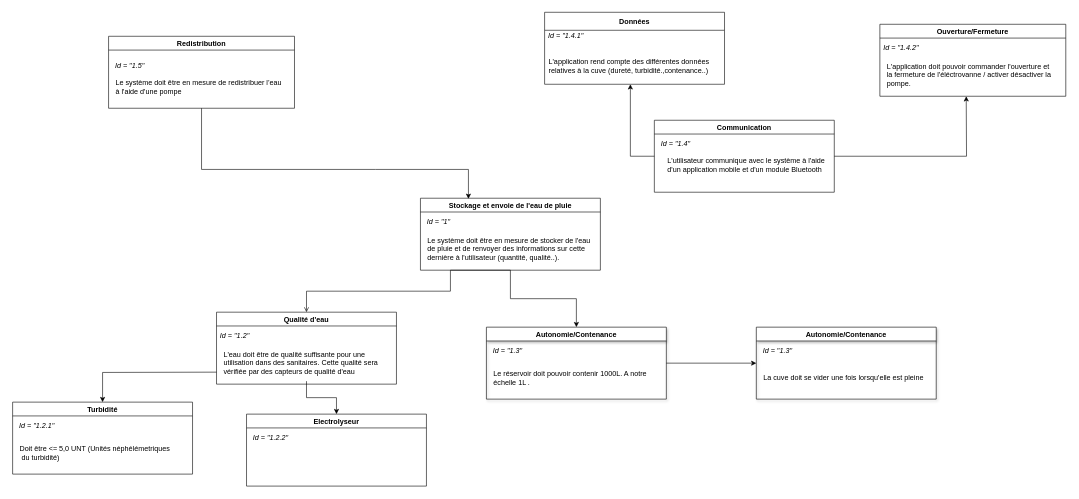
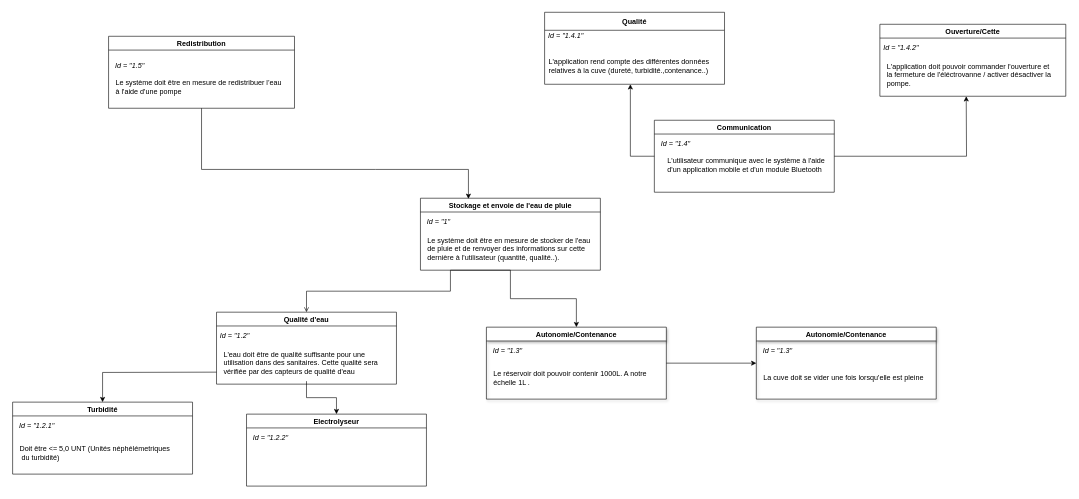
node "Données": label "Données" -> "Qualité"
node "Ouverture/Fermeture": label "Ouverture/Fermeture" -> "Ouverture/Cette"
